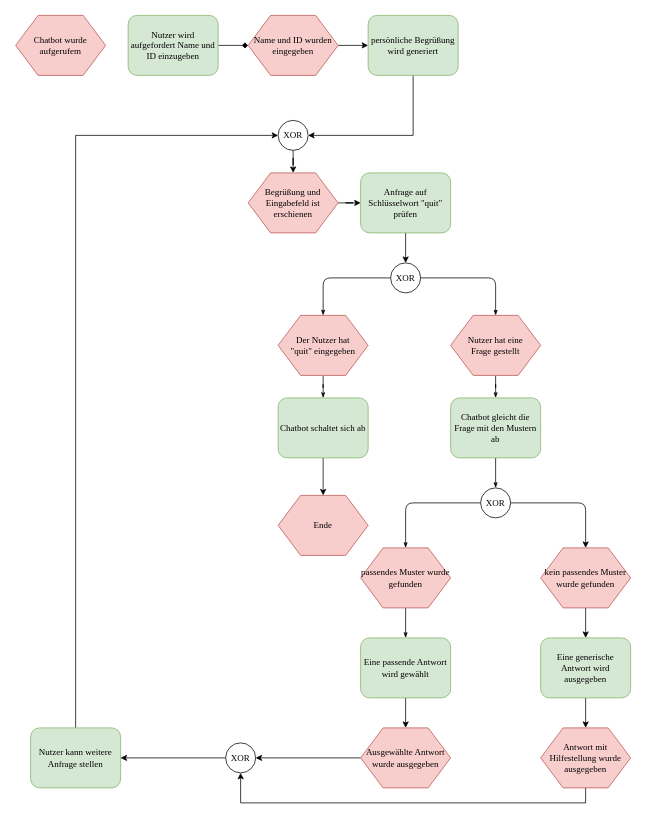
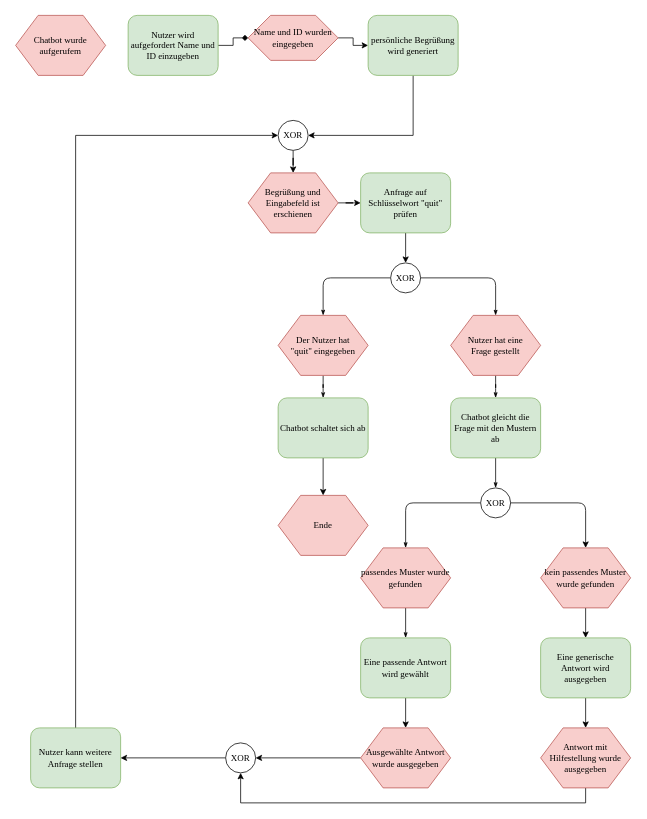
node "Name und ID wurden eingegeben": size 90x60 -> 90x45
